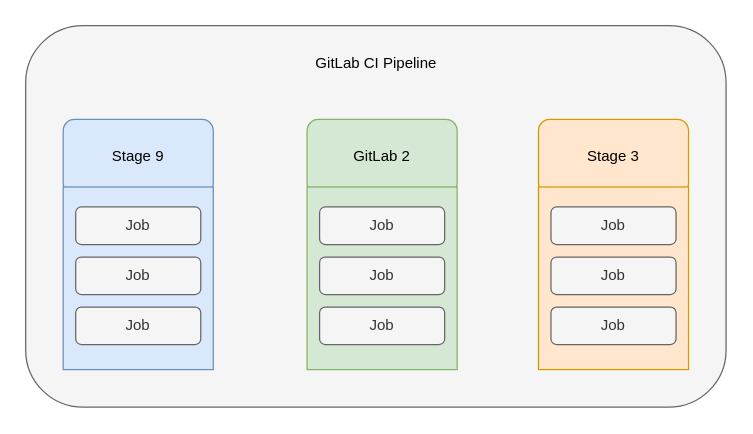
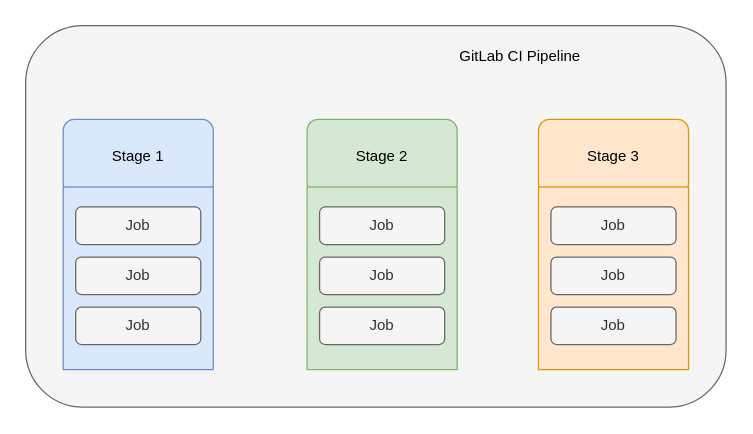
node "GitLab CI Pipeline": moved (376, 63) -> (519, 57)
node "Stage 9": label "Stage 9" -> "Stage 1"
node "GitLab 2": label "GitLab 2" -> "Stage 2"
